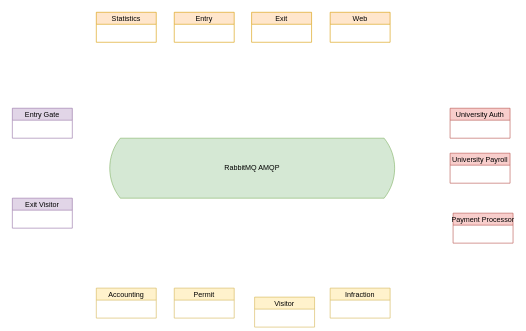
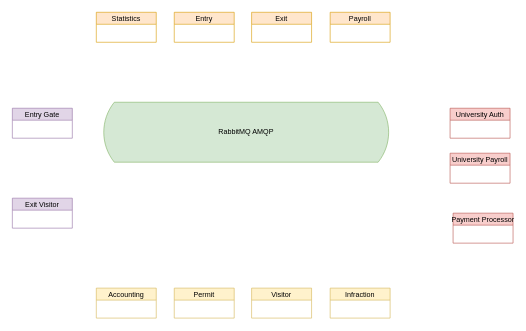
node "Web": label "Web" -> "Payroll"
node "RabbitMQ AMQP": moved (252, 168) -> (246, 132)
node "Visitor": moved (285, 312) -> (282, 303)
